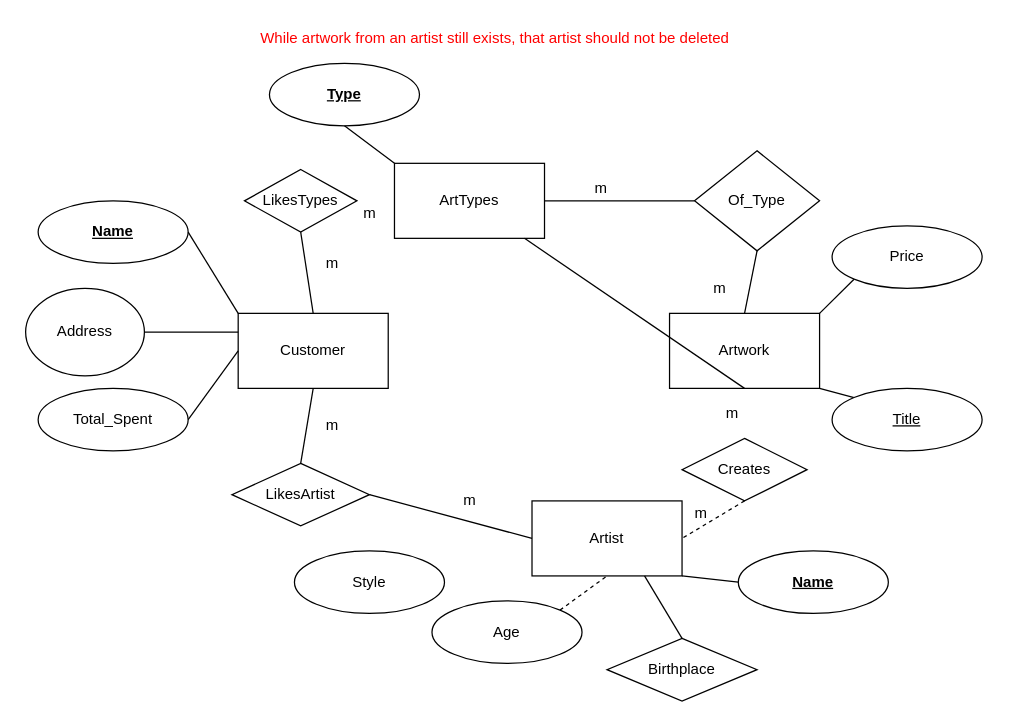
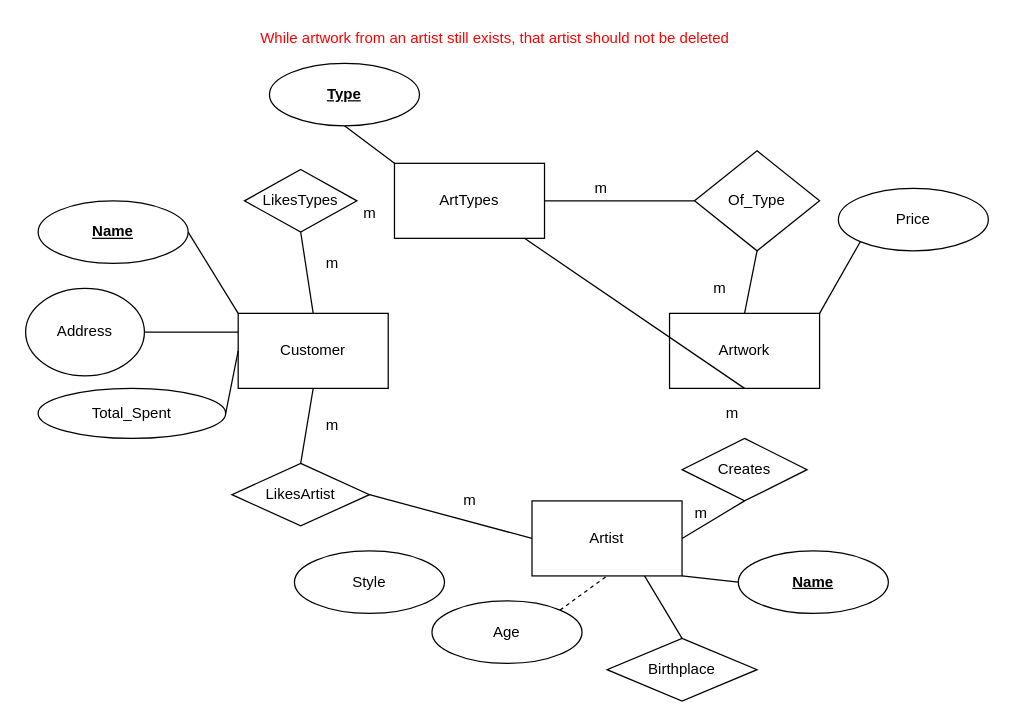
node "Price": moved (907, 257) -> (913, 219)
edge "Artwork" -- "Title": removed
node "Total_Spent": size 150x63 -> 188x50
node "Title": removed
edge "Creates" -- "Artist": style dashed -> solid
